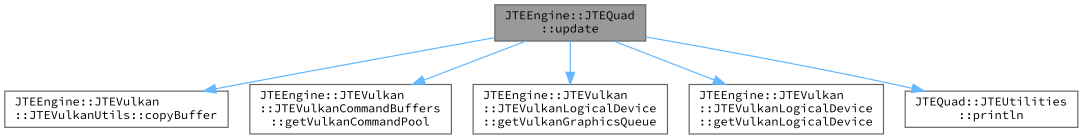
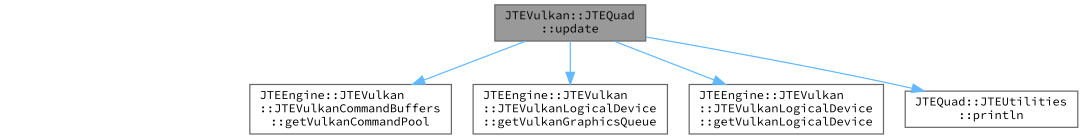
node "JTEEngine::JTEQuad ::update": label "JTEEngine::JTEQuad ::update" -> "JTEVulkan::JTEQuad ::update"
node "JTEEngine::JTEVulkan ::JTEVulkanUtils::copyBuffer": removed
